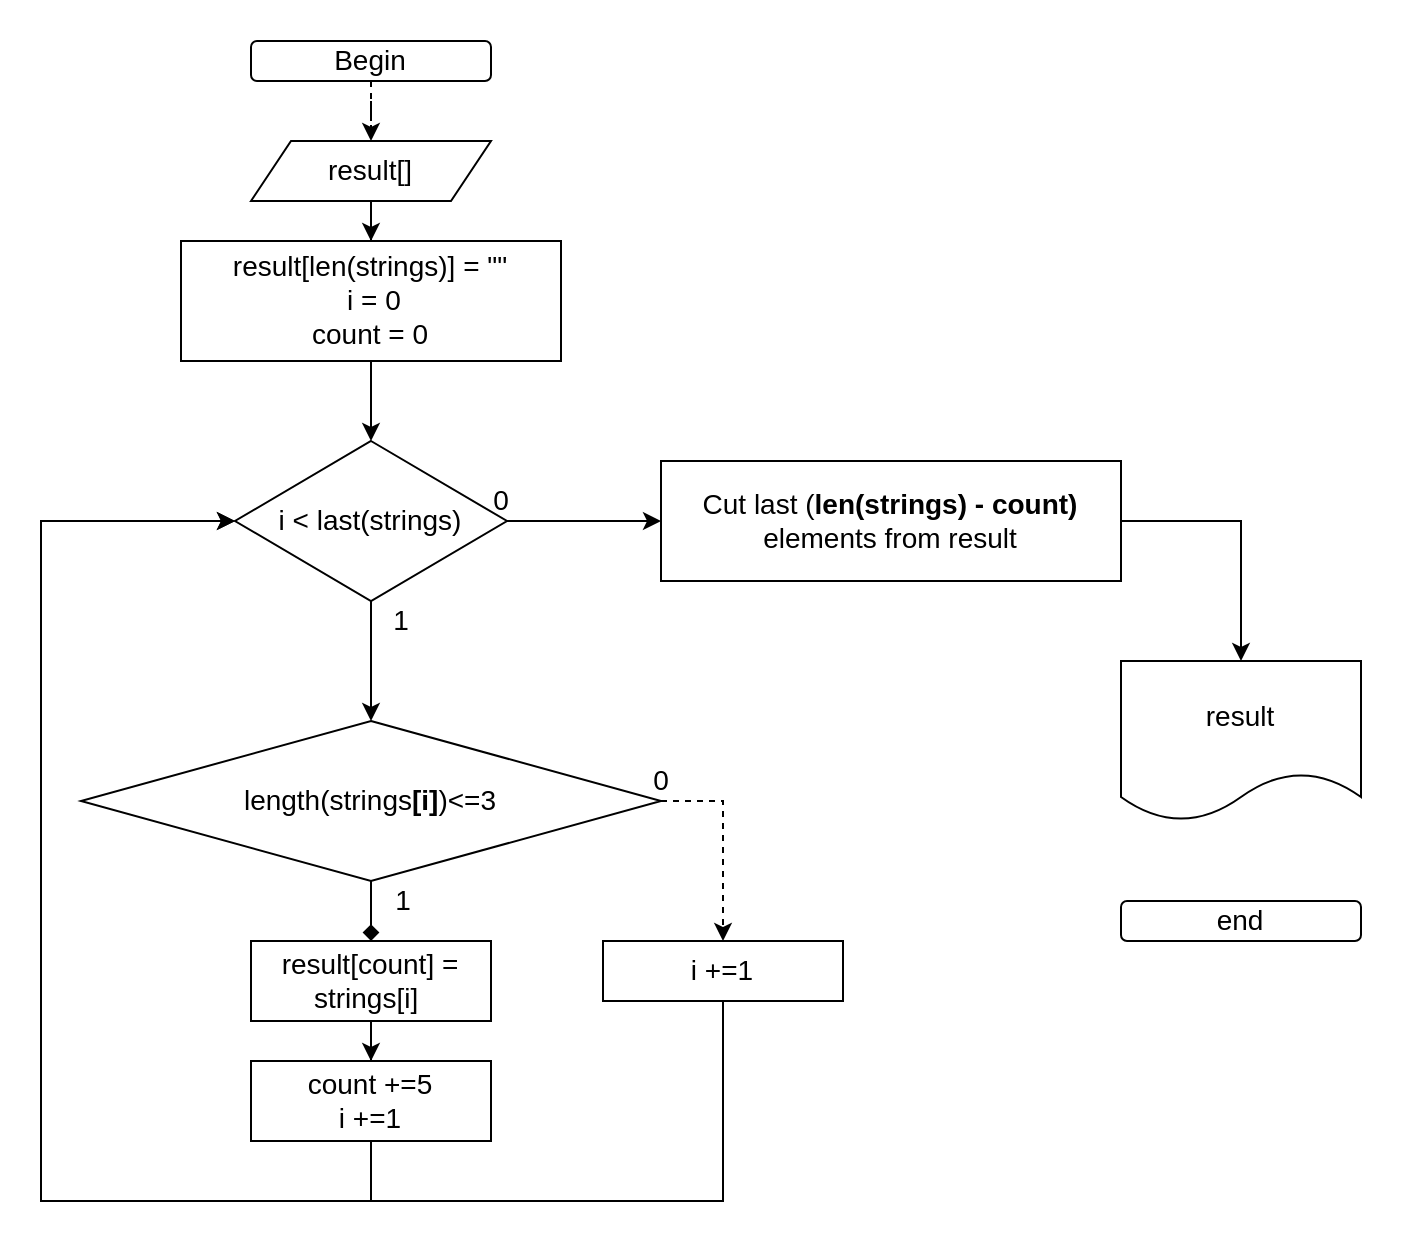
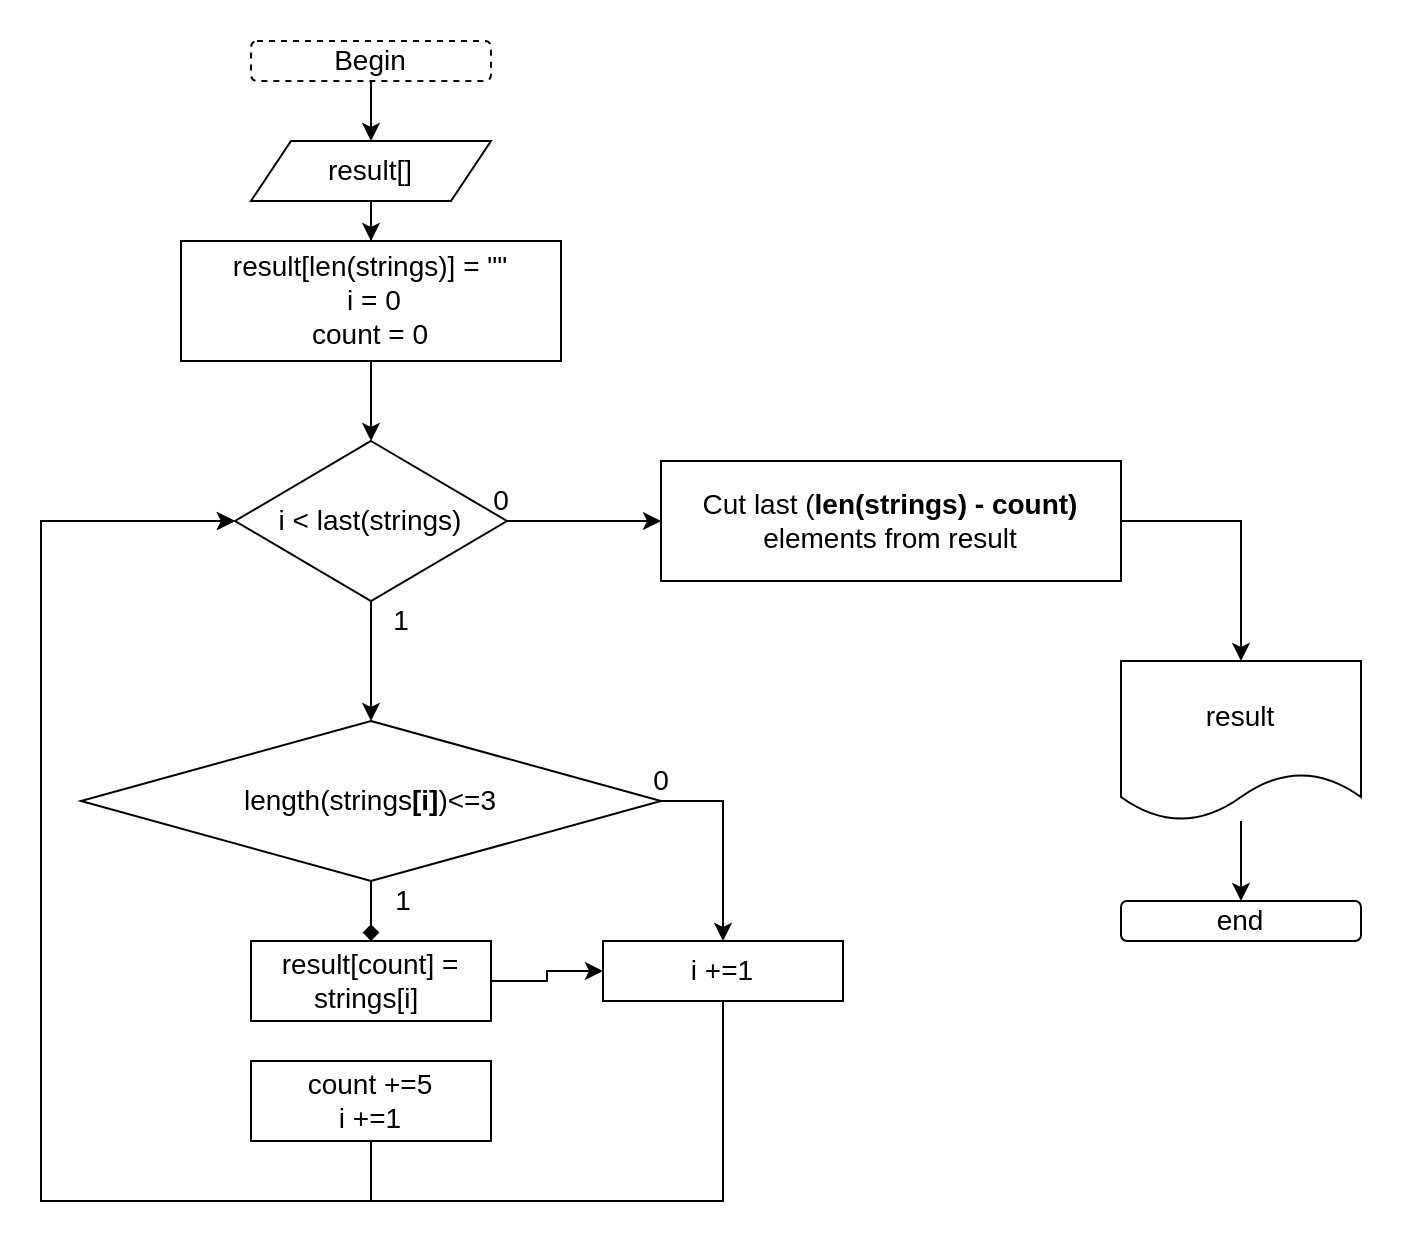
node "Begin": style solid -> dashed
edge "Begin" -> "result[]": style dashed -> solid
edge "length(strings[i])<=3" -> "i +=1": style dashed -> solid
edge "result" -> "end": added
edge "result[count] = strings[i]" -> "count +=5i +=1": now "result[count] = strings[i]" -> "i +=1"
